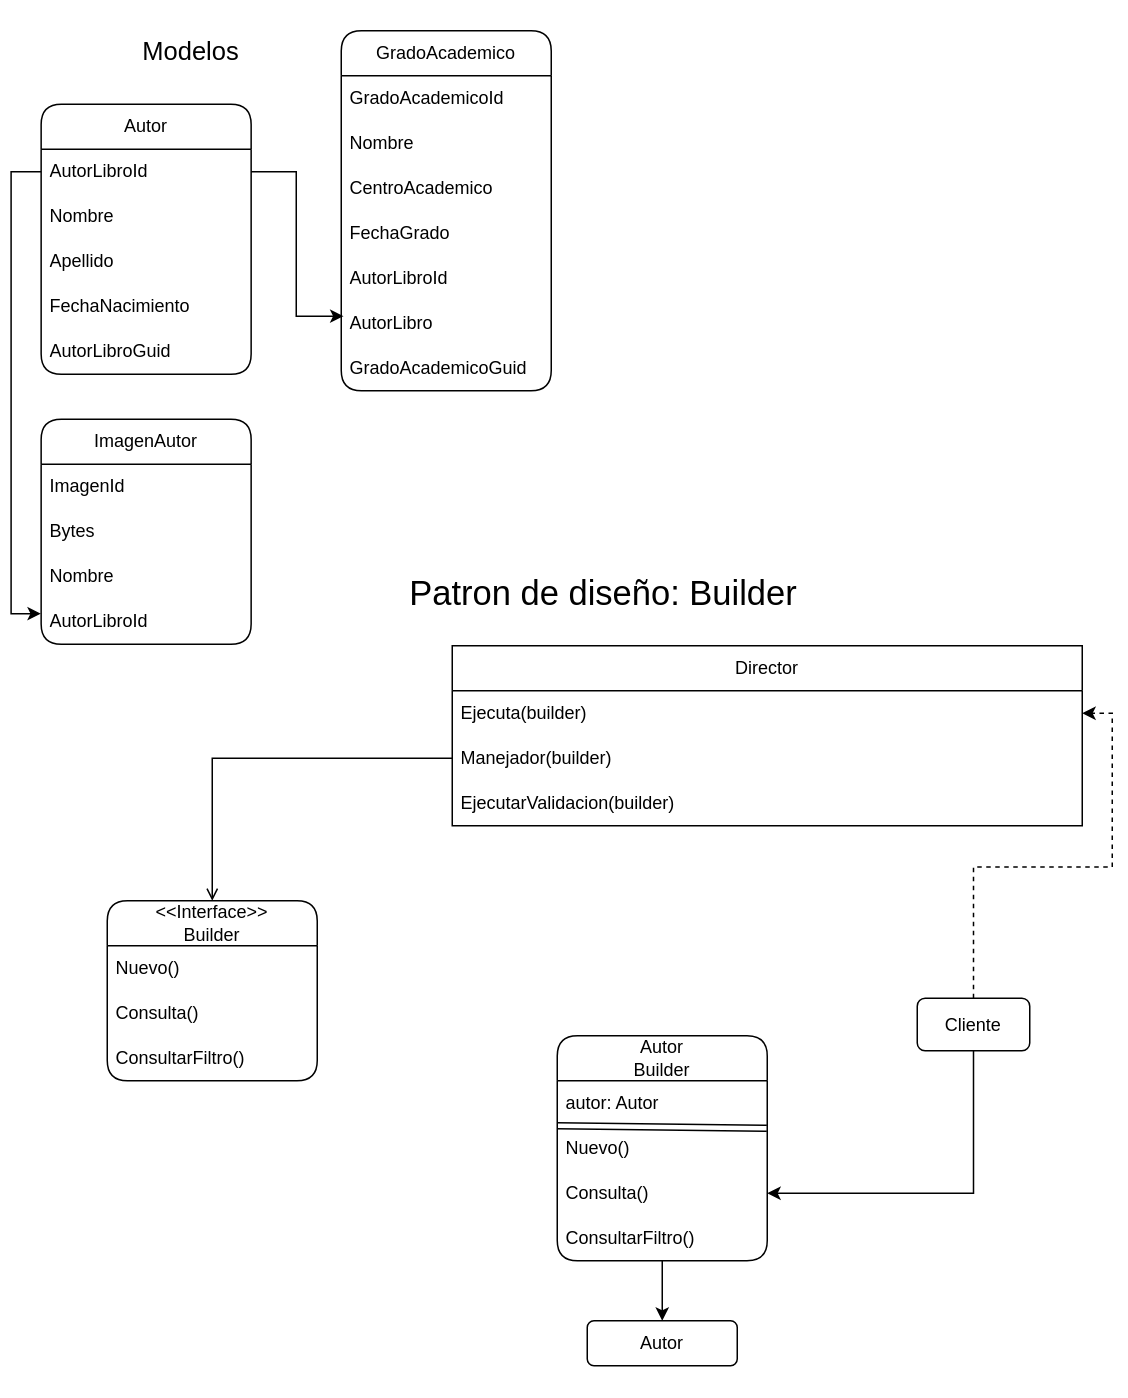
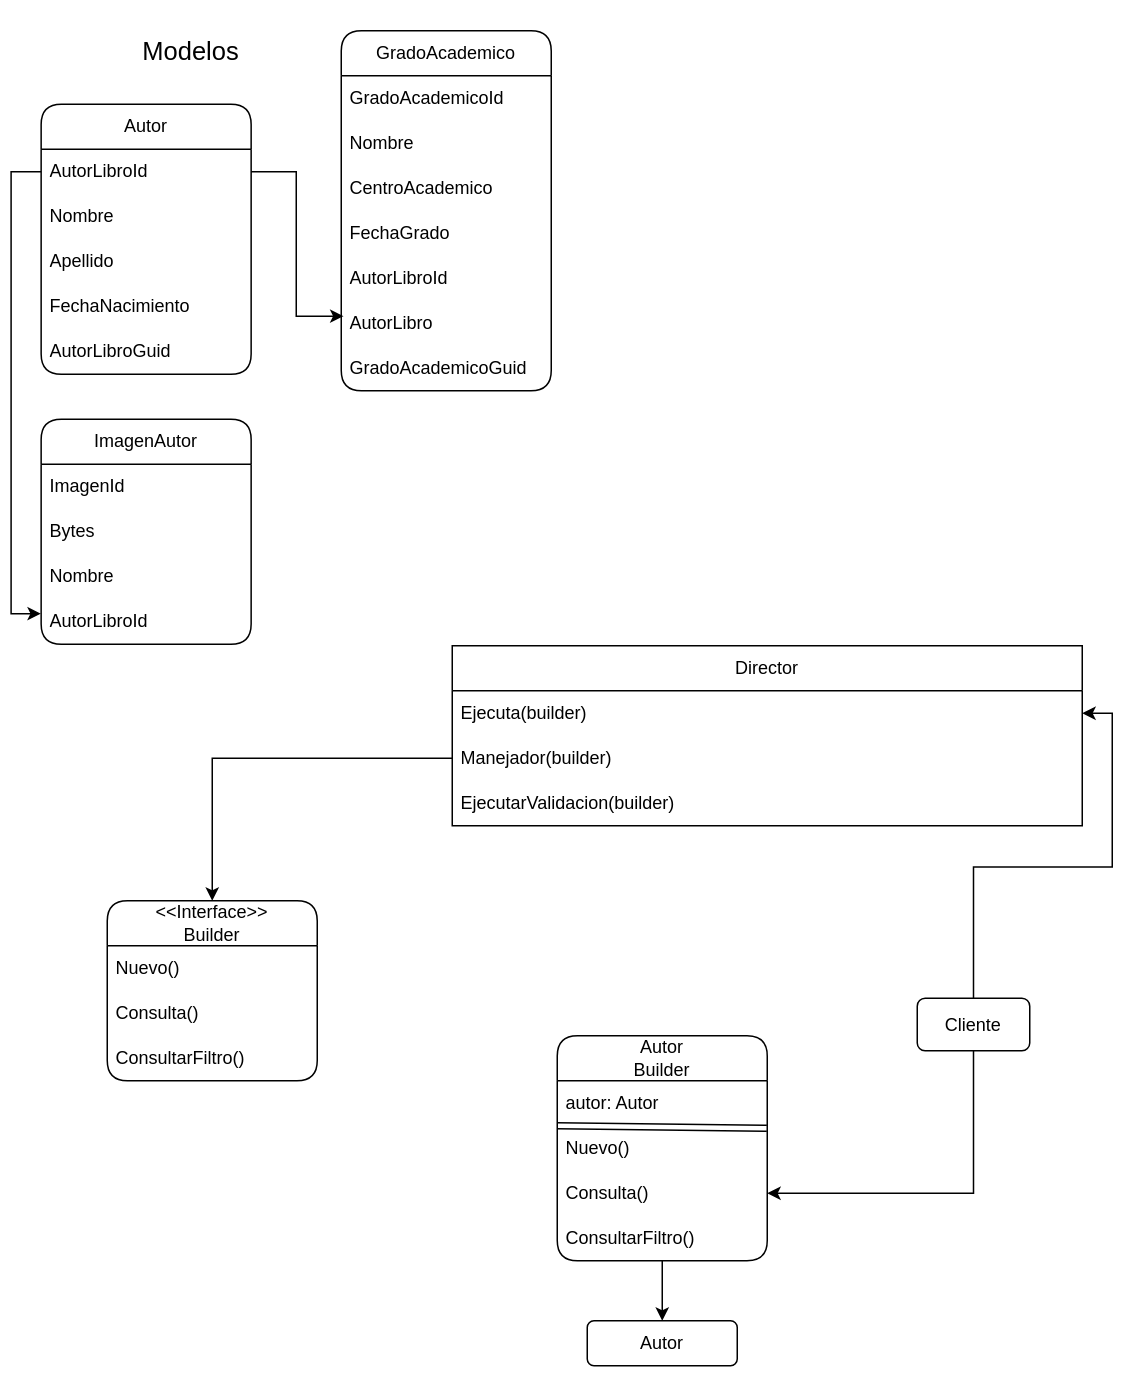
node "Patron de diseño: Builder": removed
edge "Cliente" -> "Ejecuta(builder)": style dashed -> solid
edge "Manejador(builder)" -> "<<Interface>> Builder": arrowhead open -> classic
